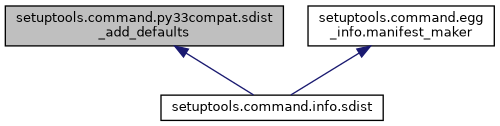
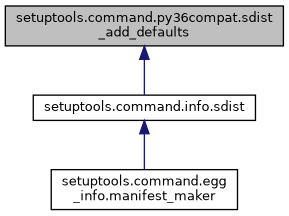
node "setuptools.command.py33compat.sdist _add_defaults": label "setuptools.command.py33compat.sdist _add_defaults" -> "setuptools.command.py36compat.sdist _add_defaults"
edge "setuptools.command.info.sdist" -> "setuptools.command.egg _info.manifest_maker": reversed
